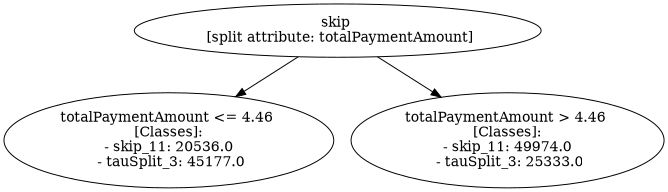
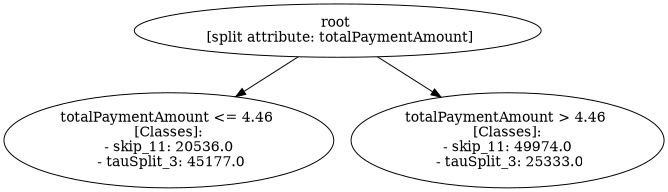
node "skip [split attribute: totalPaymentAmount]": label "skip [split attribute: totalPaymentAmount]" -> "root [split attribute: totalPaymentAmount]"
